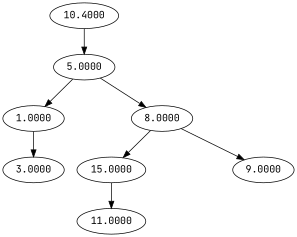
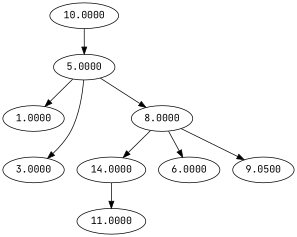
node "10.4000": label "10.4000" -> "10.0000"
edge "1.0000" -> "3.0000": now "5.0000" -> "3.0000"
node "15.0000": label "15.0000" -> "14.0000"
node "6.0000": added
node "9.0000": label "9.0000" -> "9.0500"
